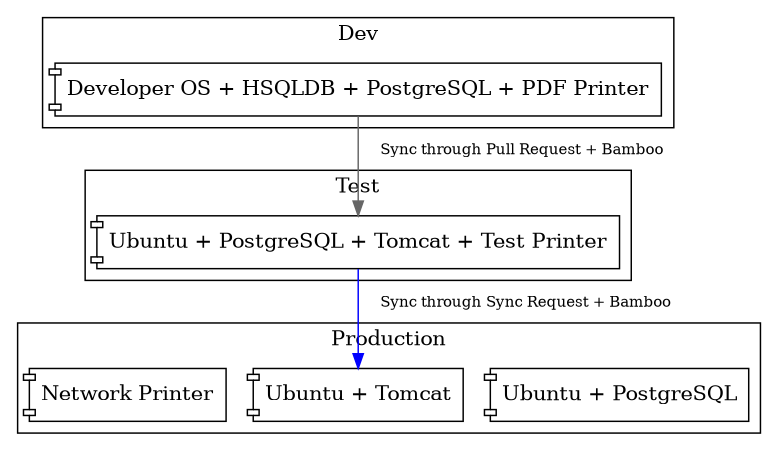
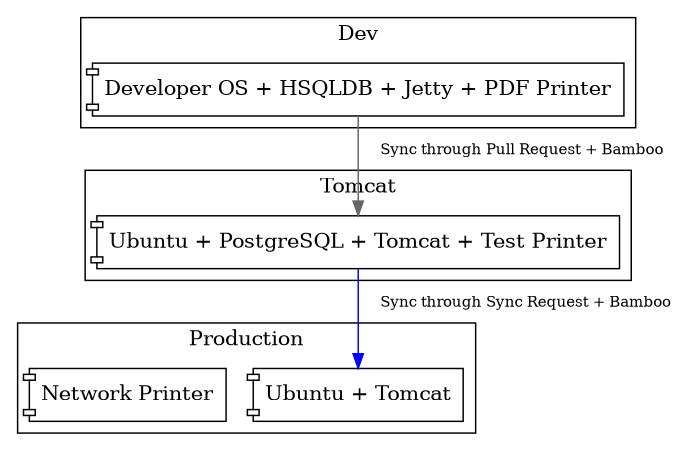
node "Developer OS + HSQLDB + PostgreSQL + PDF Printer": label "Developer OS + HSQLDB + PostgreSQL + PDF Printer" -> "Developer OS + HSQLDB + Jetty + PDF Printer"
cluster "Test": label "Test" -> "Tomcat"
node "Ubuntu + PostgreSQL": removed
